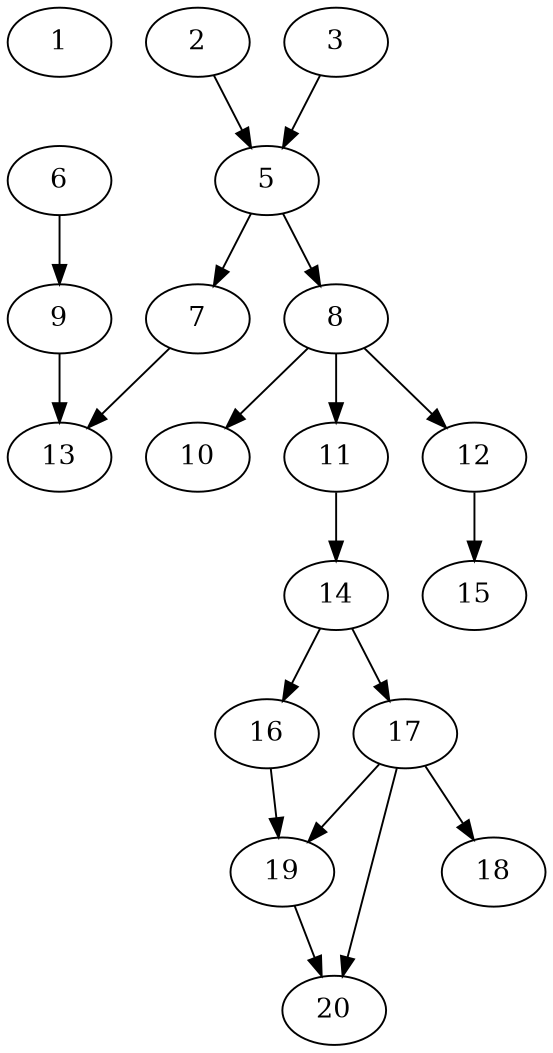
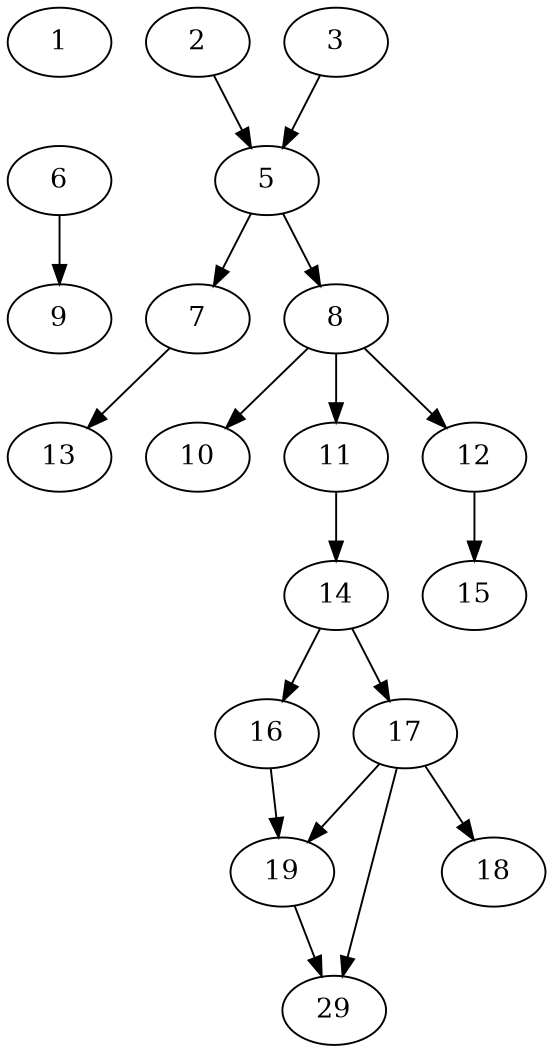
edge "9" -> "13": removed
node "20": label "20" -> "29"
